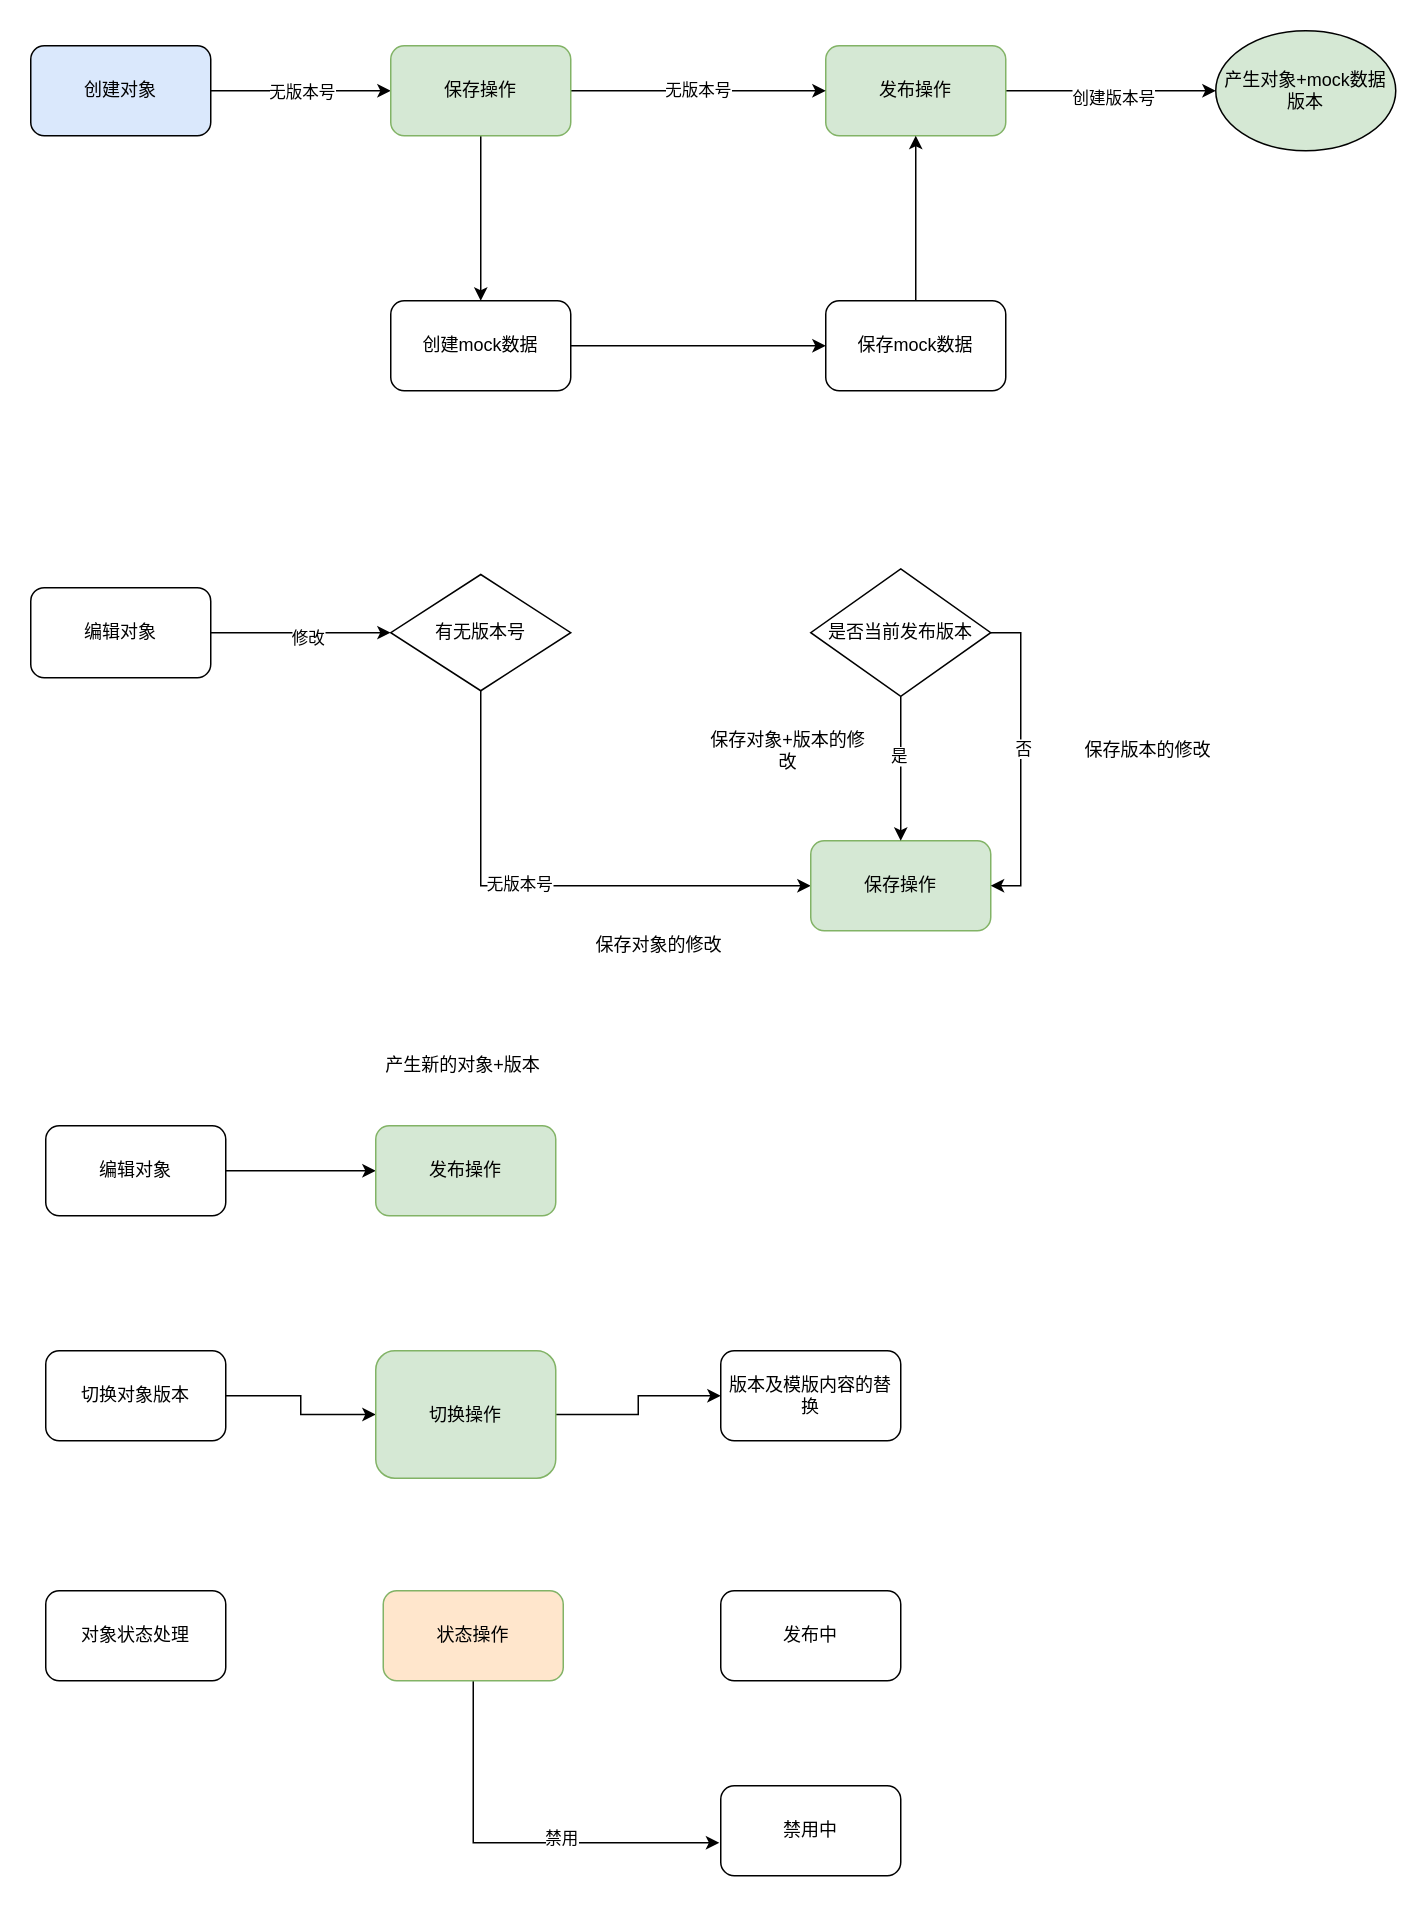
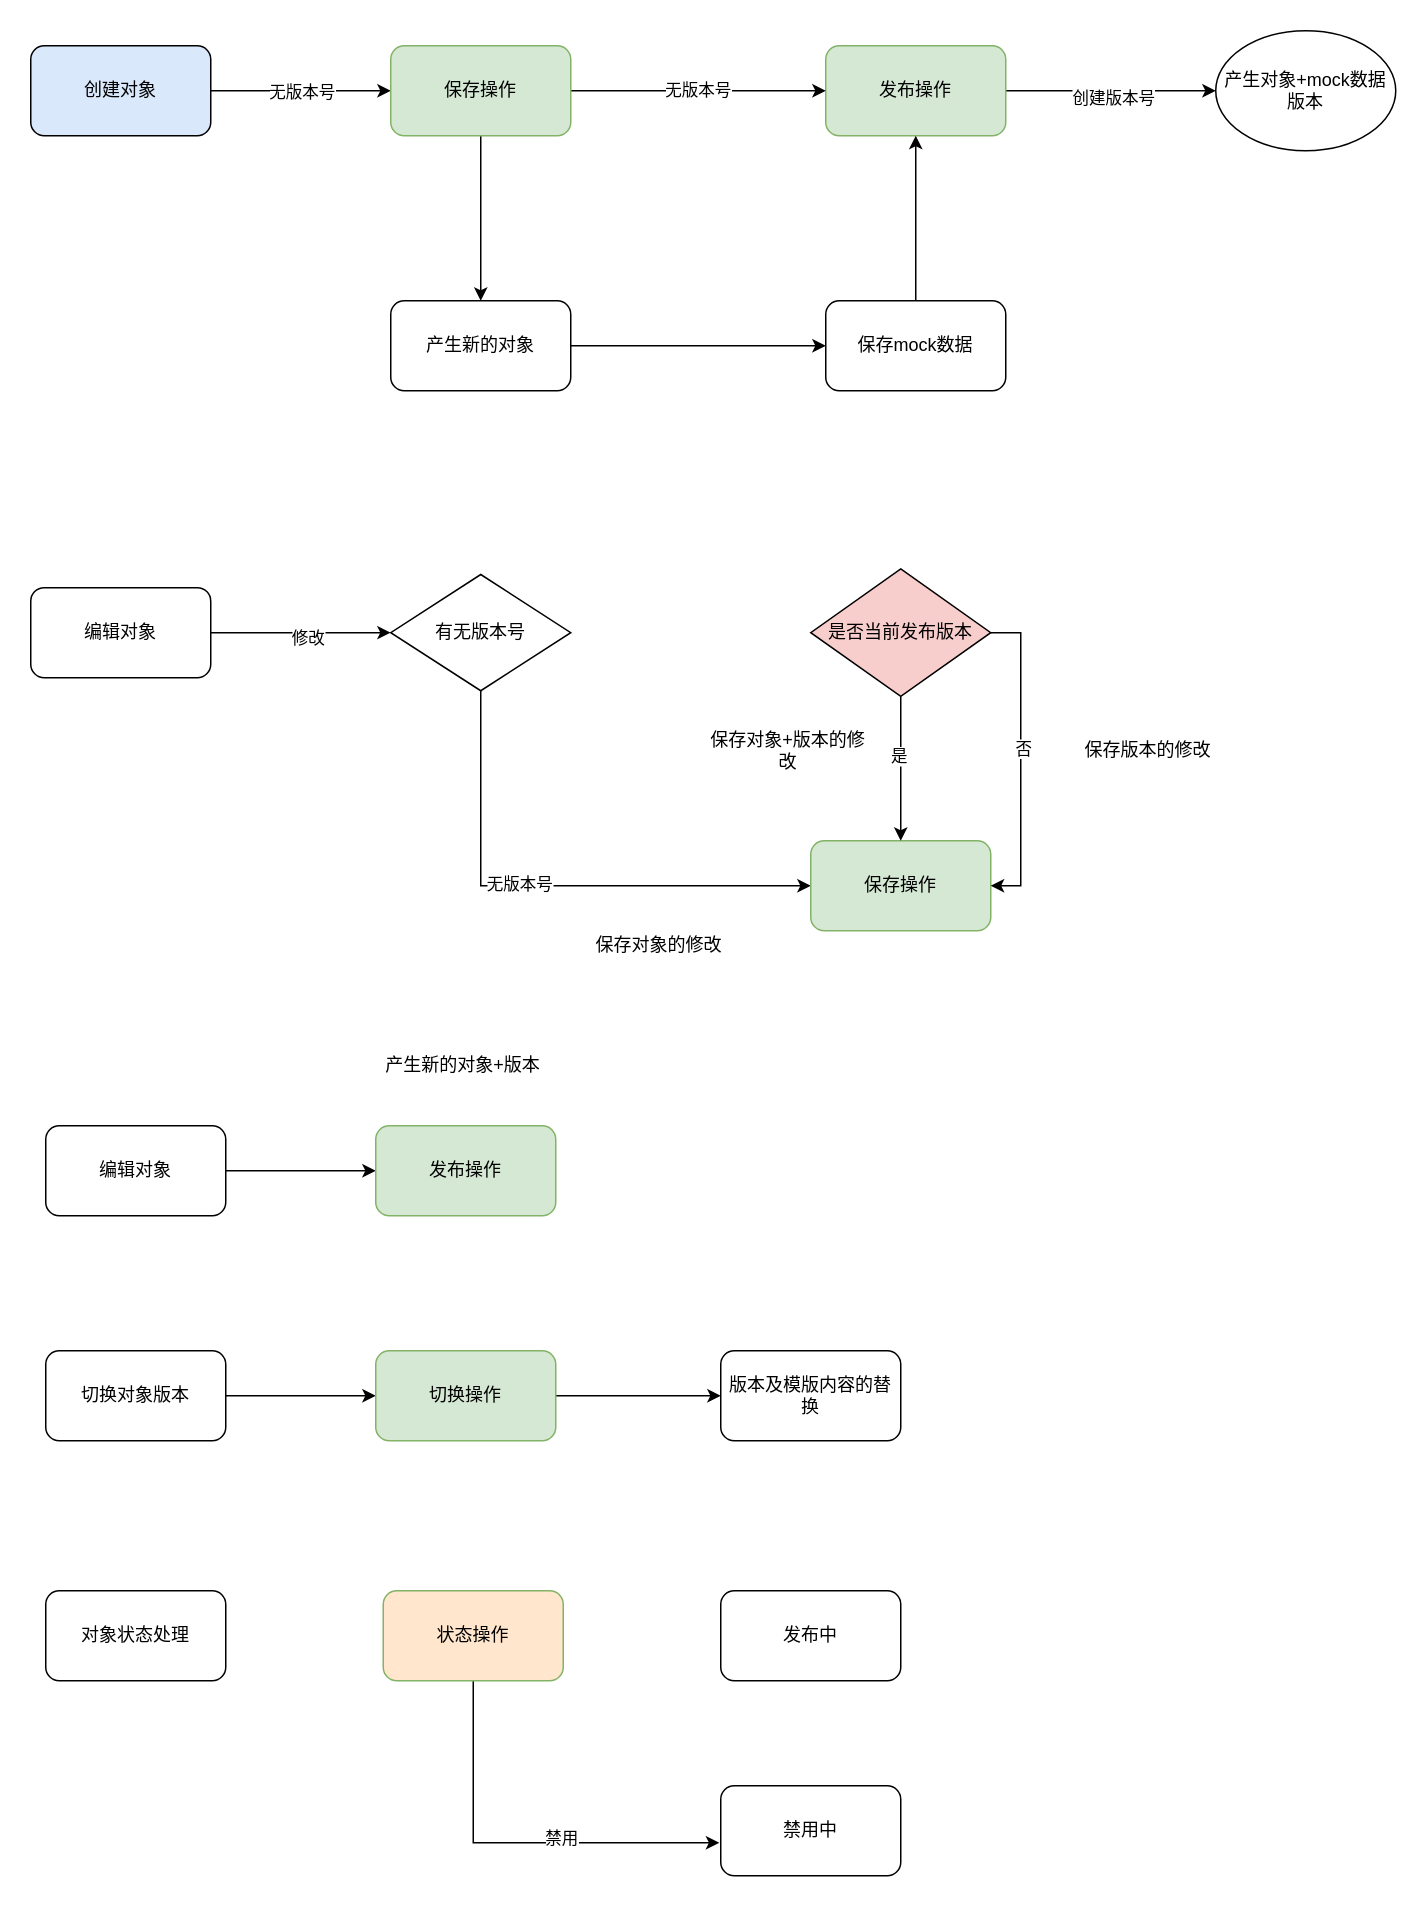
node "产生对象+mock数据版本": fillcolor #d5e8d4 -> #ffffff
node "创建mock数据": label "创建mock数据" -> "产生新的对象"
node "是否当前发布版本": fillcolor #ffffff -> #f8cecc
node "切换操作": size 180x128 -> 180x90
